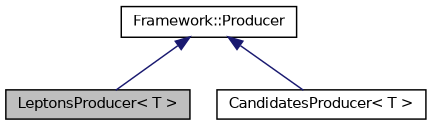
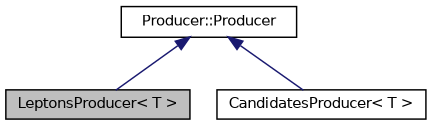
node "Framework::Producer": label "Framework::Producer" -> "Producer::Producer"
